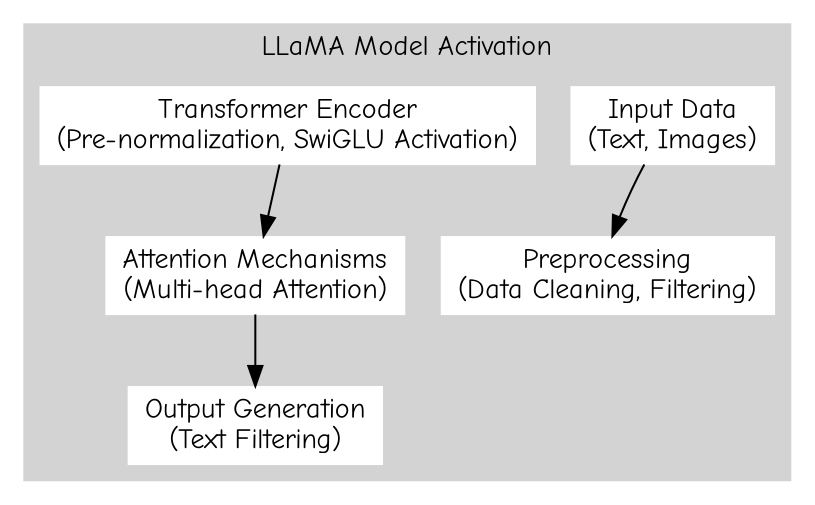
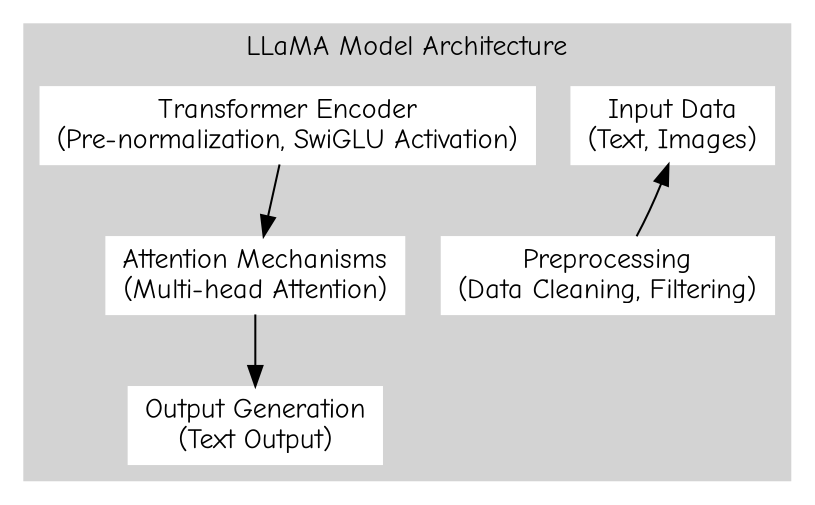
cluster "LLaMA Model Activation": label "LLaMA Model Activation" -> "LLaMA Model Architecture"
edge "Input Data (Text, Images)" -> "Preprocessing (Data Cleaning, Filtering)": reversed
node "Output Generation (Text Filtering)": label "Output Generation (Text Filtering)" -> "Output Generation (Text Output)"
